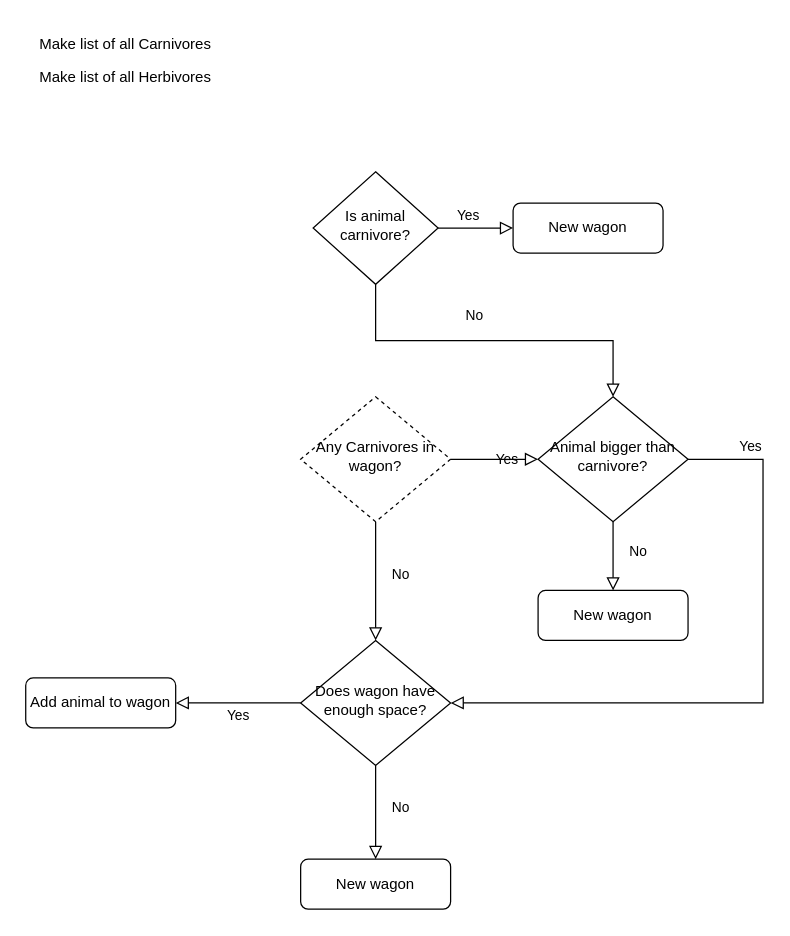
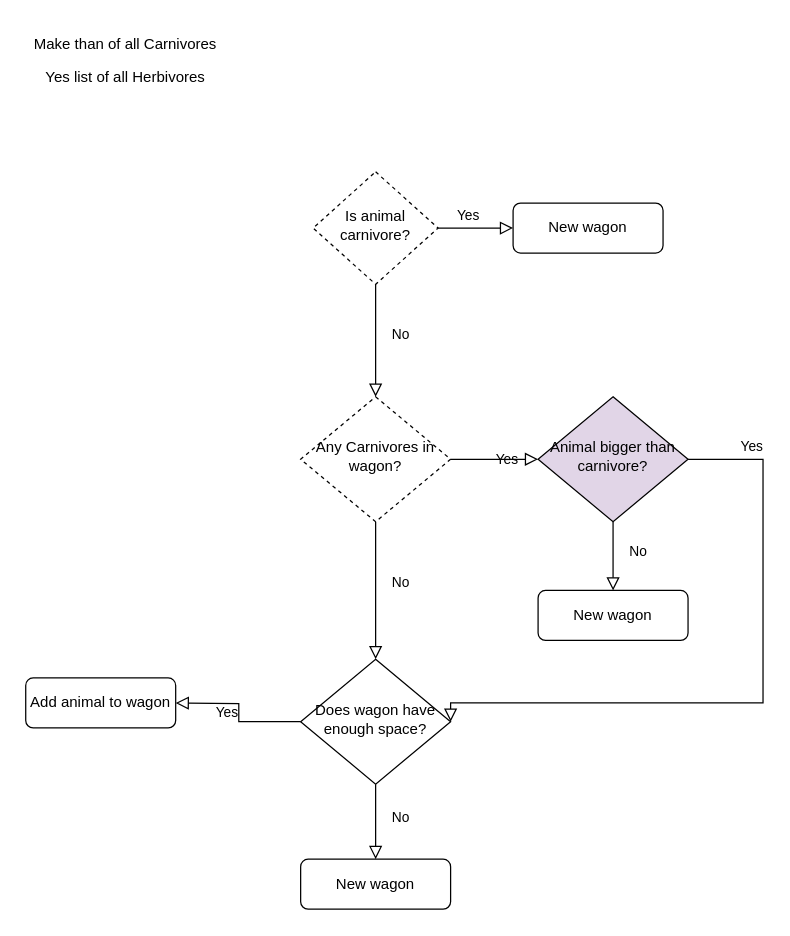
node "Make list of all Carnivores": label "Make list of all Carnivores" -> "Make than of all Carnivores"
node "Make list of all Herbivores": label "Make list of all Herbivores" -> "Yes list of all Herbivores"
node "Is animal carnivore?": style solid -> dashed
edge "Is animal carnivore?" -> "Animal bigger than carnivore?": now "Is animal carnivore?" -> "Any Carnivores in wagon?"
node "Animal bigger than carnivore?": fillcolor #ffffff -> #e1d5e7
node "Does wagon have enough space?": moved (376, 703) -> (376, 722)
